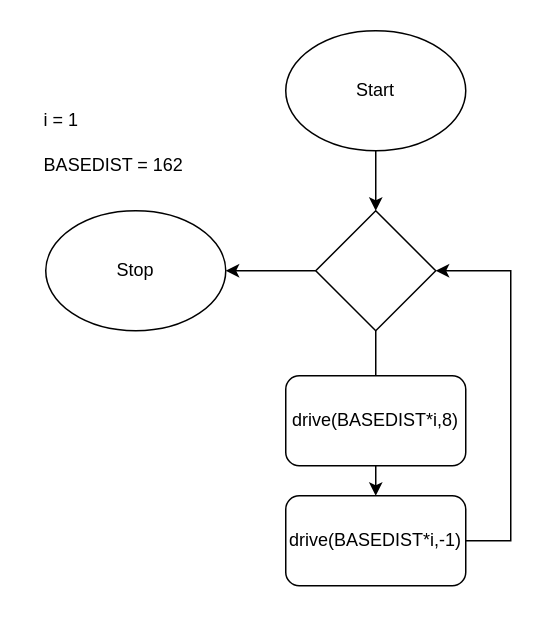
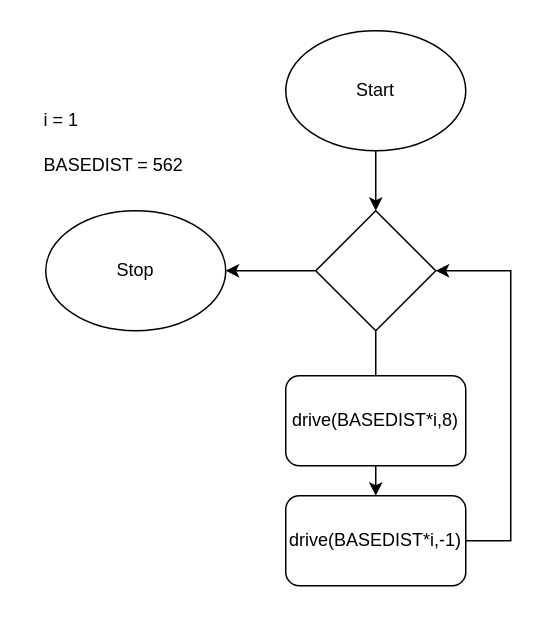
node "BASEDIST = 162": label "BASEDIST = 162" -> "BASEDIST = 562"
